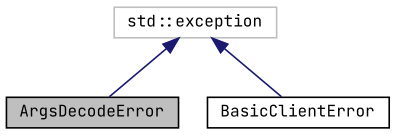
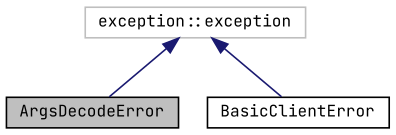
node "std::exception": label "std::exception" -> "exception::exception"
